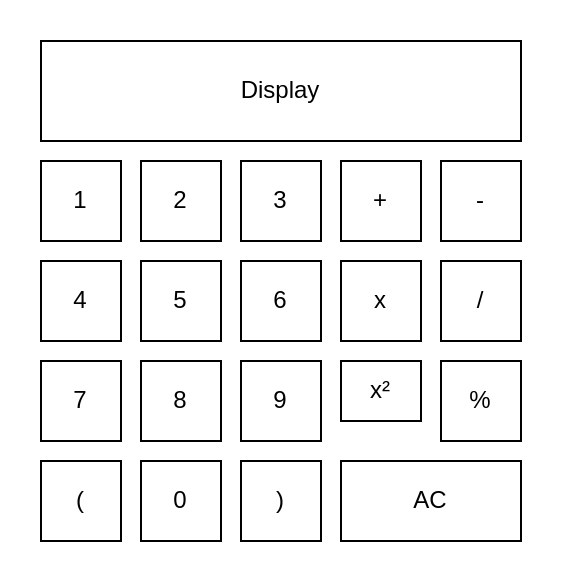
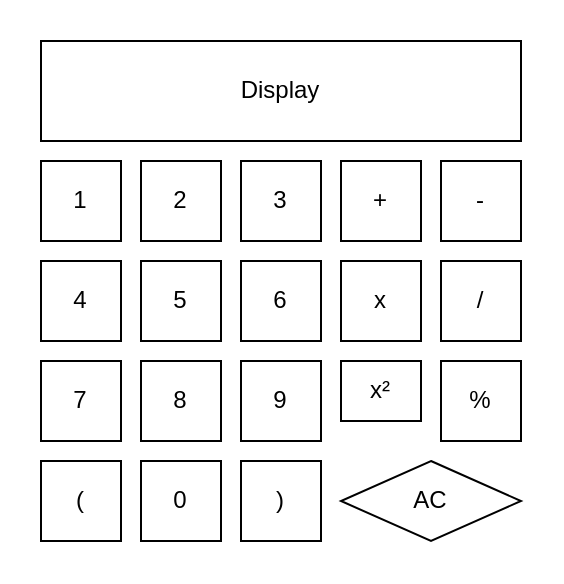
node "AC": shape rectangle -> diamond
